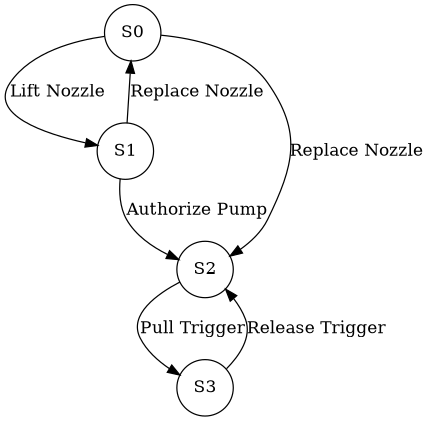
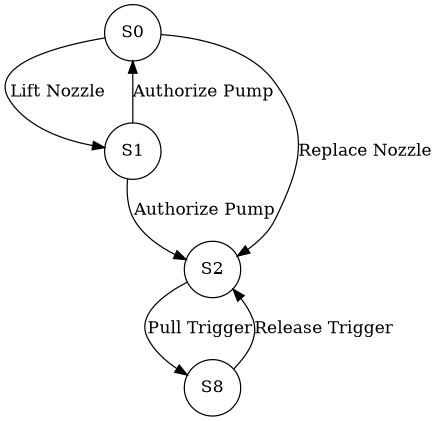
edge "S1" -> "S0": label "Replace Nozzle" -> "Authorize Pump"
node "S3": label "S3" -> "S8"
